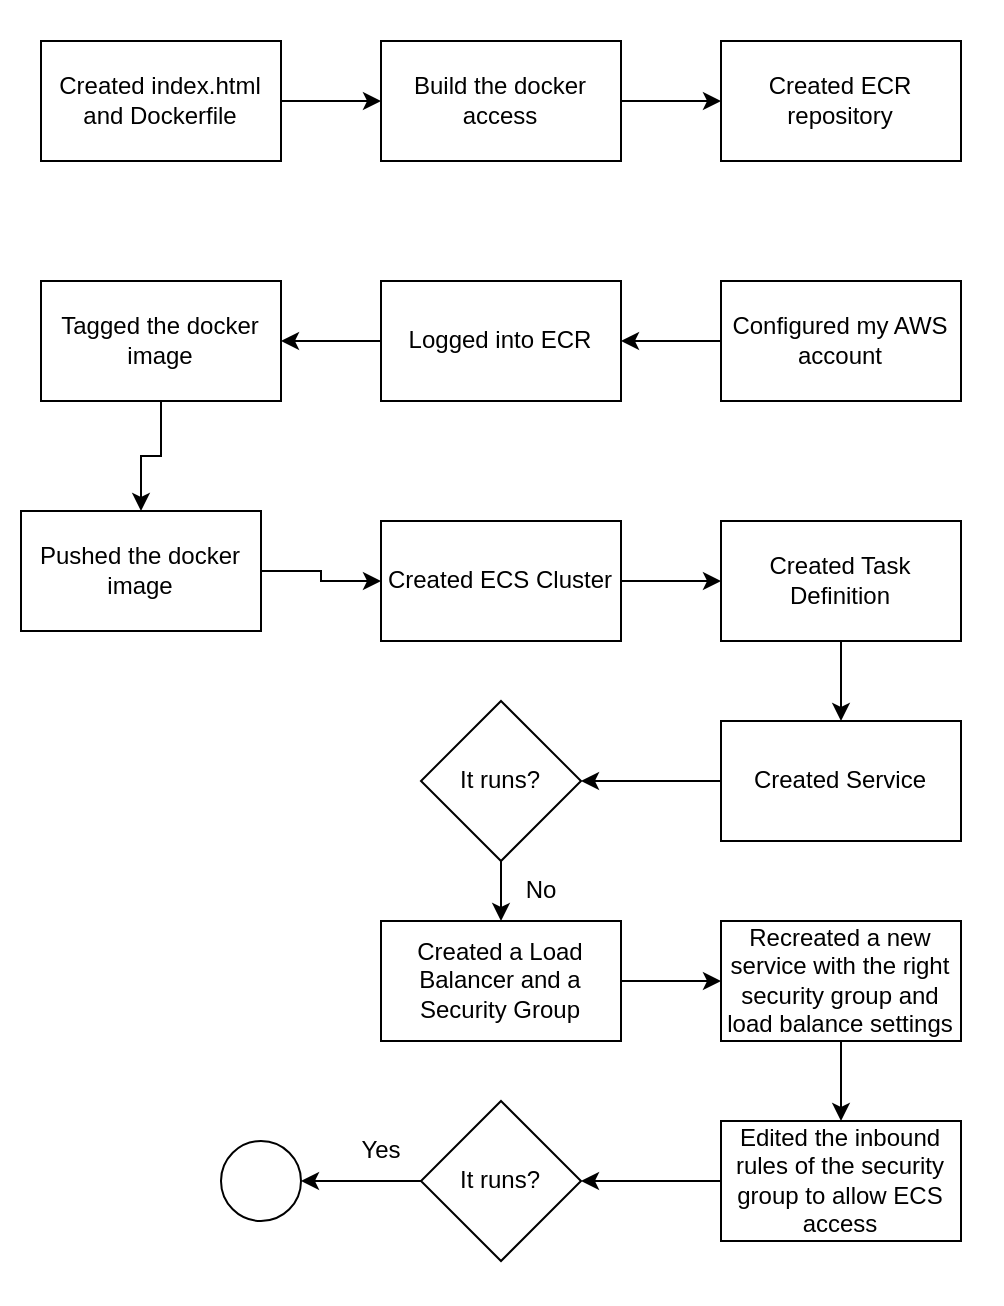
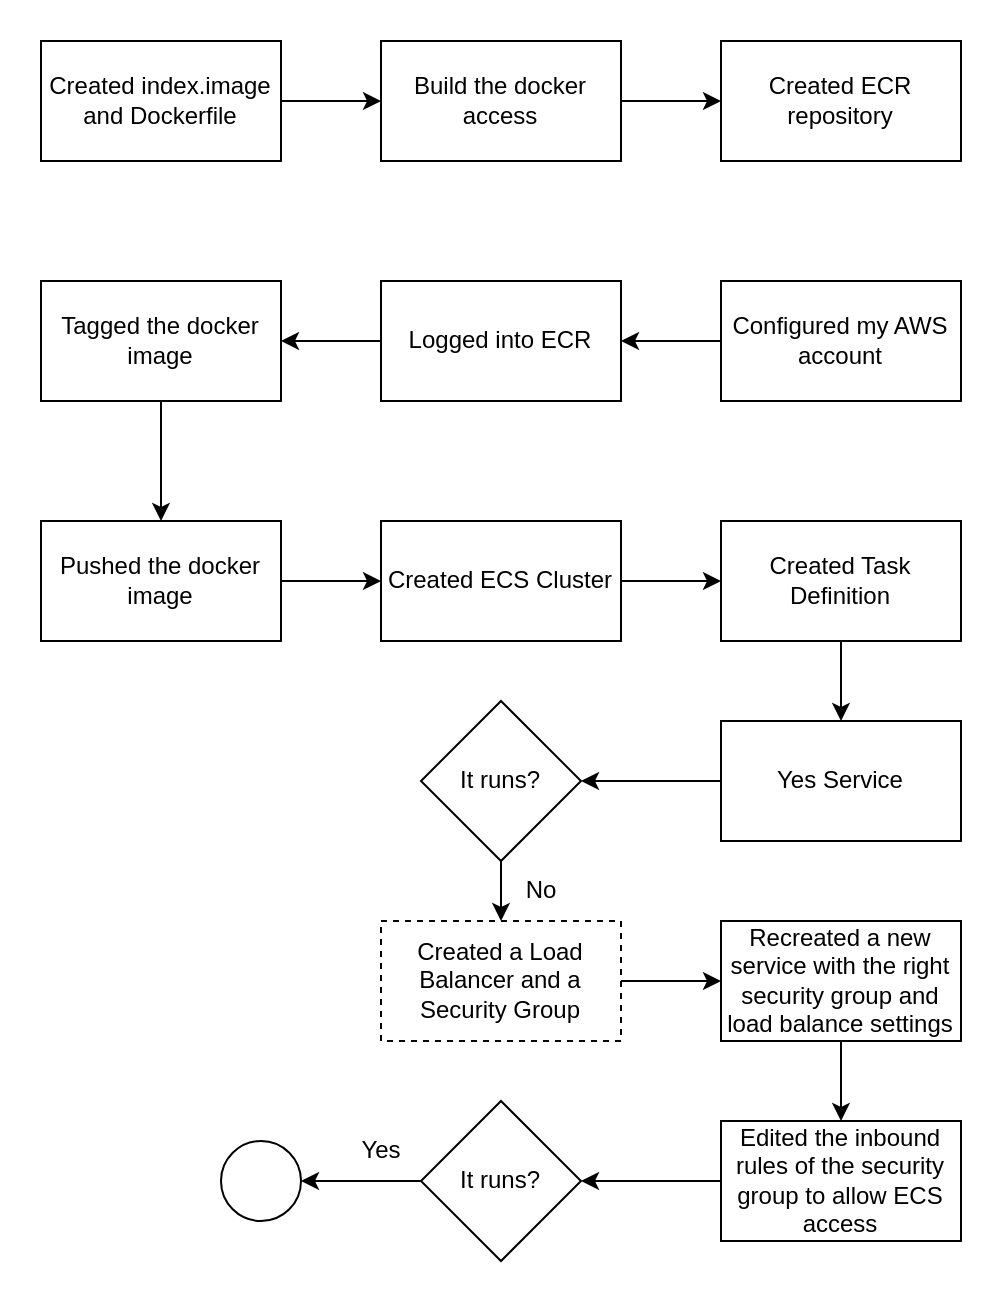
node "Created index.html and Dockerfile": label "Created index.html and Dockerfile" -> "Created index.image and Dockerfile"
node "Pushed the docker image": moved (141, 571) -> (161, 581)
node "Created Service": label "Created Service" -> "Yes Service"
node "Created a Load Balancer and a Security Group": style solid -> dashed
